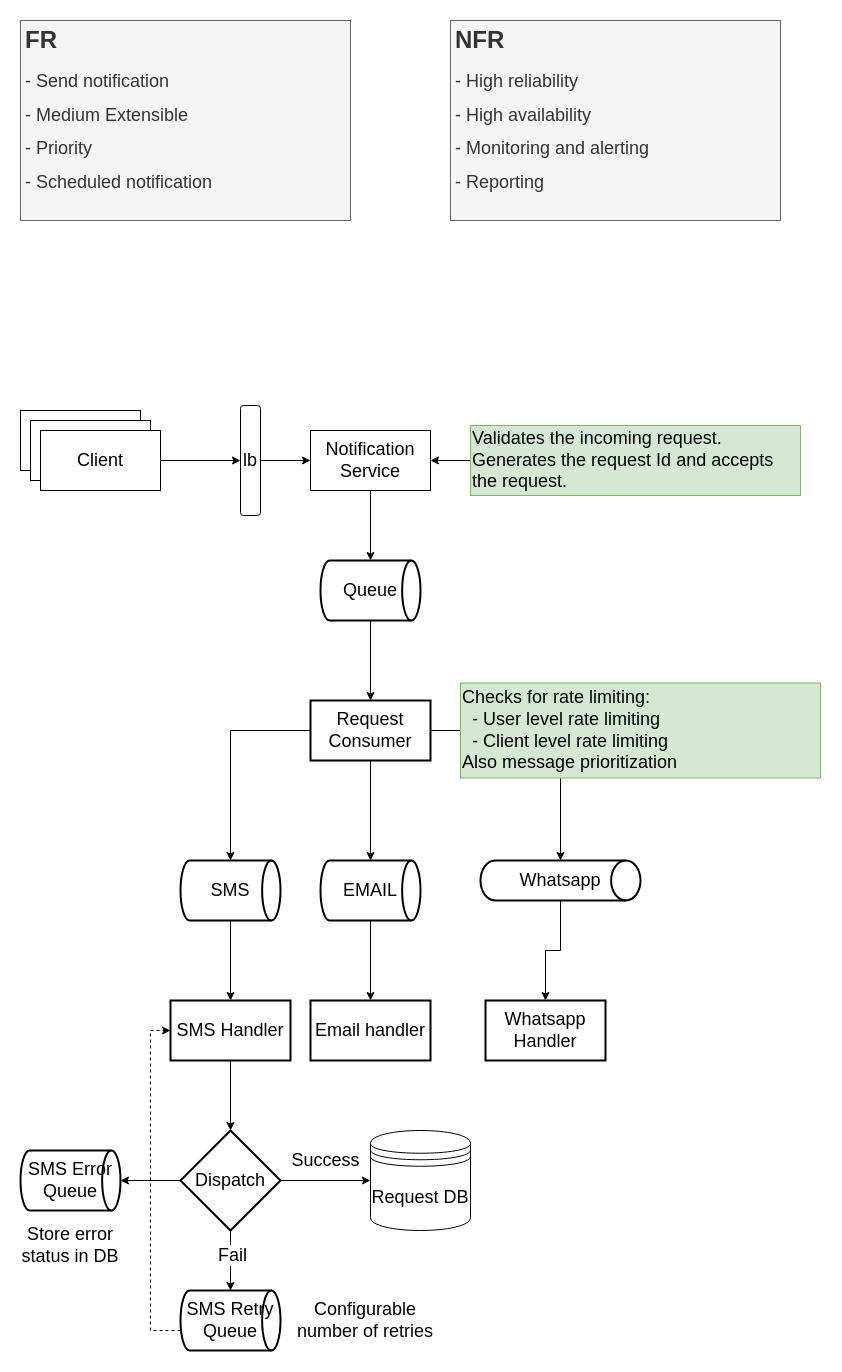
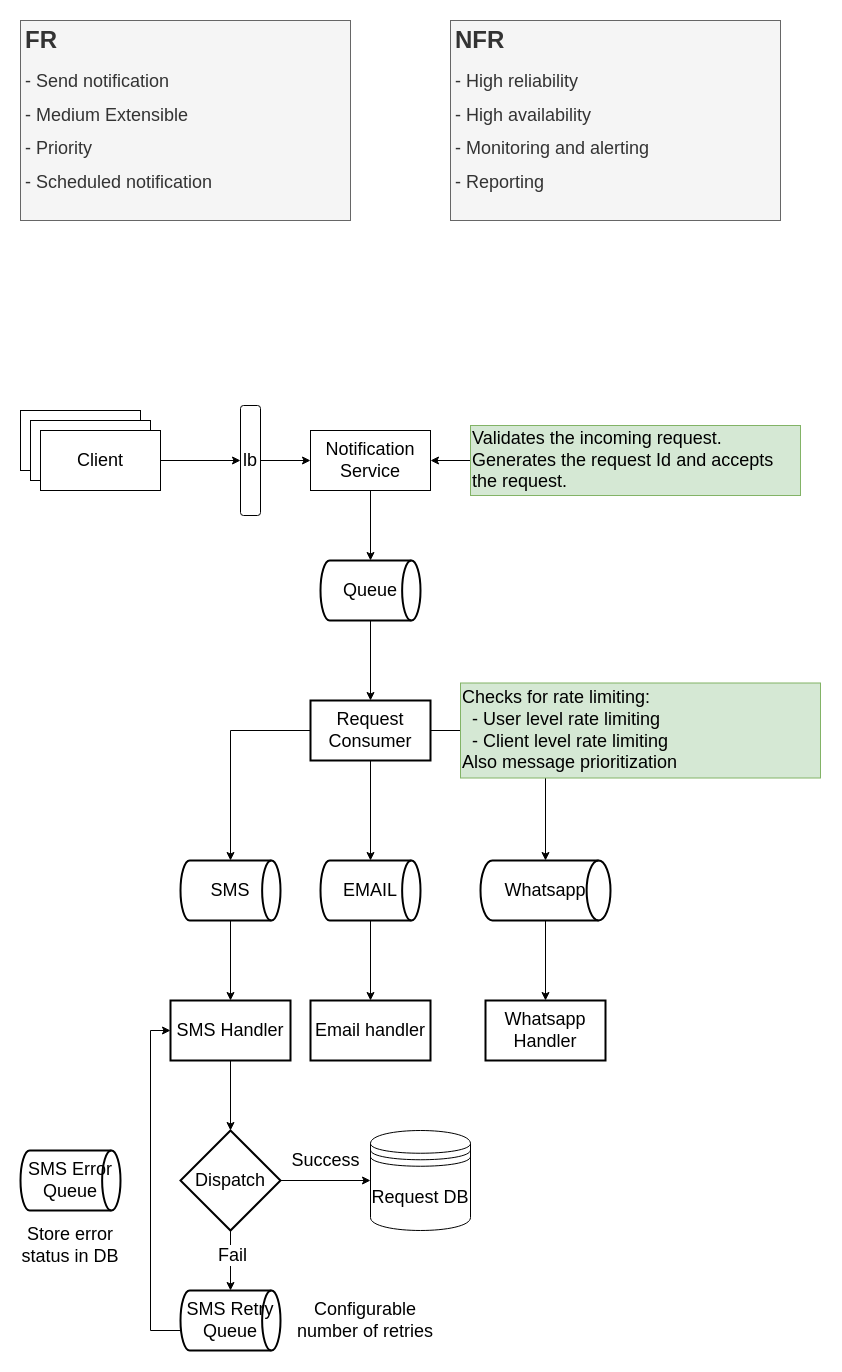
node "Whatsapp": size 160x40 -> 130x60
edge "Dispatch" -> "SMS Error Queue": removed
edge "SMS Retry Queue" -> "SMS Handler": style dashed -> solid
